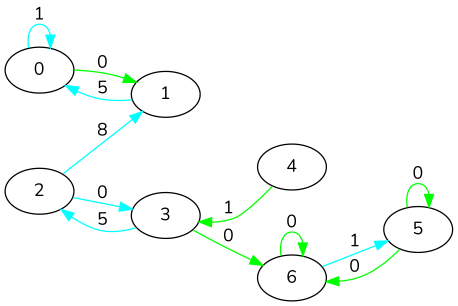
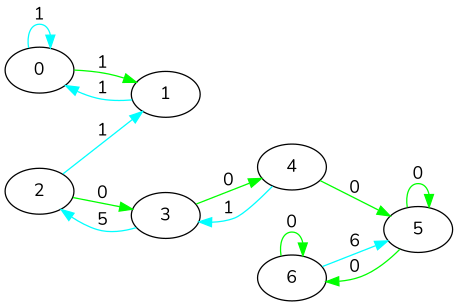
edge "0" -> "1": label "0" -> "1"
edge "1" -> "0": label "5" -> "1"
edge "2" -> "1": label "8" -> "1"
edge "4" -> "5": added, label "0"
edge "2" -> "3": color cyan -> green
edge "4" -> "3": color green -> cyan
edge "6" -> "5": label "1" -> "6"
edge "3" -> "6": now "3" -> "4"
